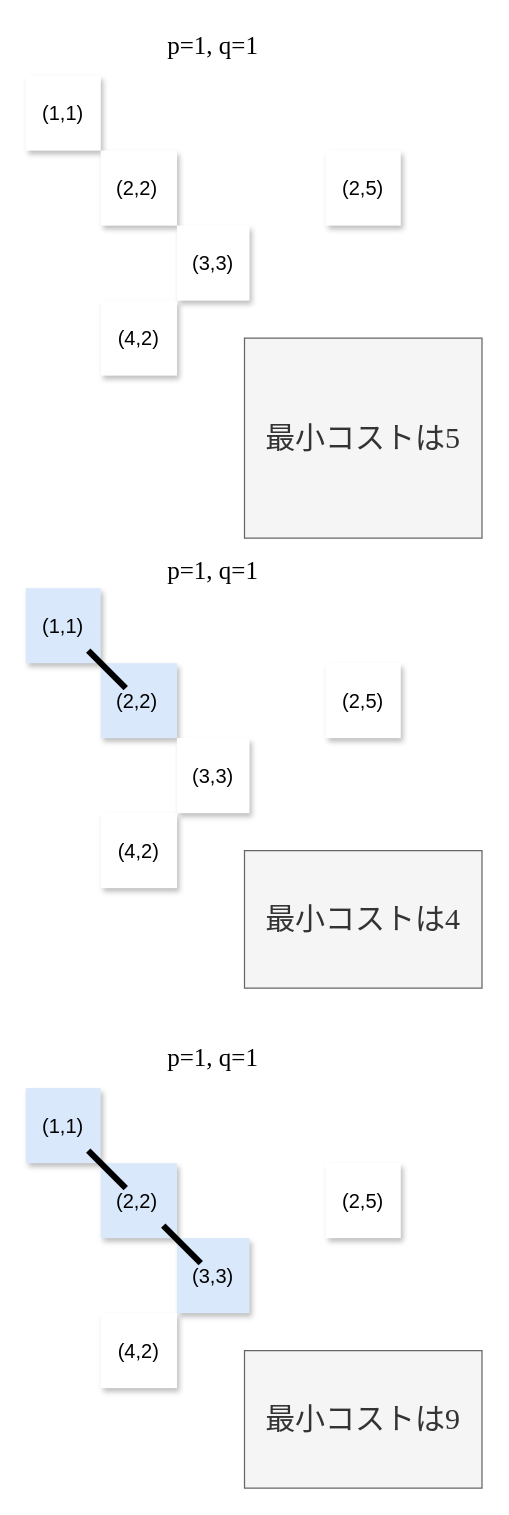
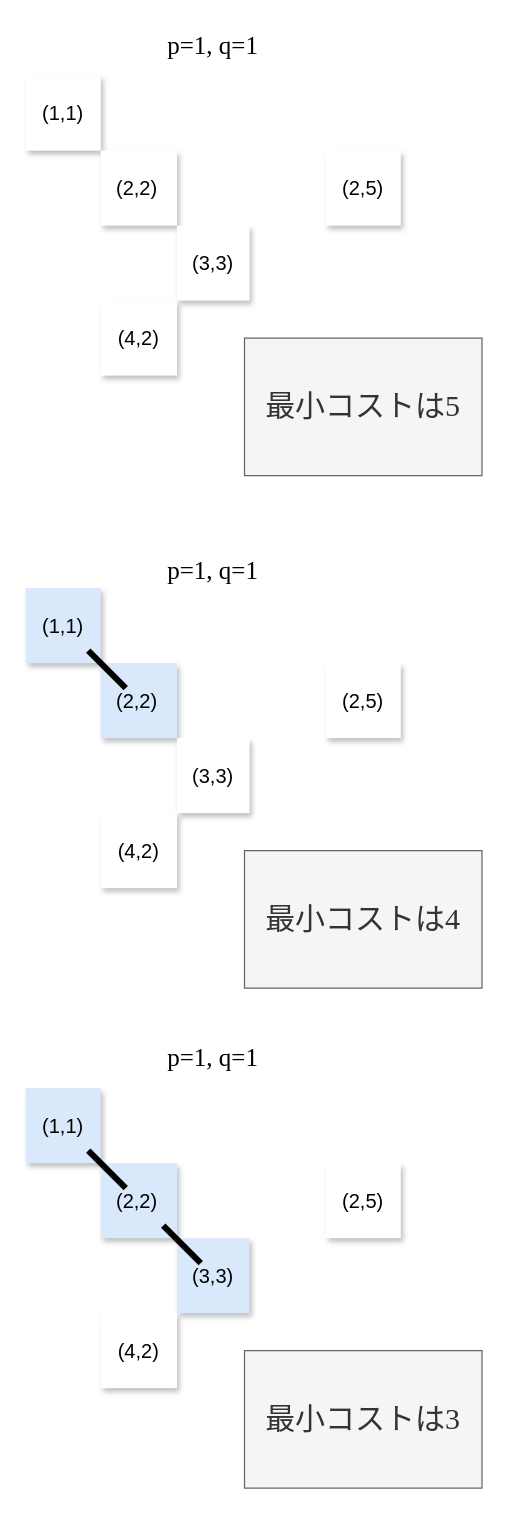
node "最小コストは5": size 238x200 -> 238x138
node "最小コストは9": label "最小コストは9" -> "最小コストは3"
